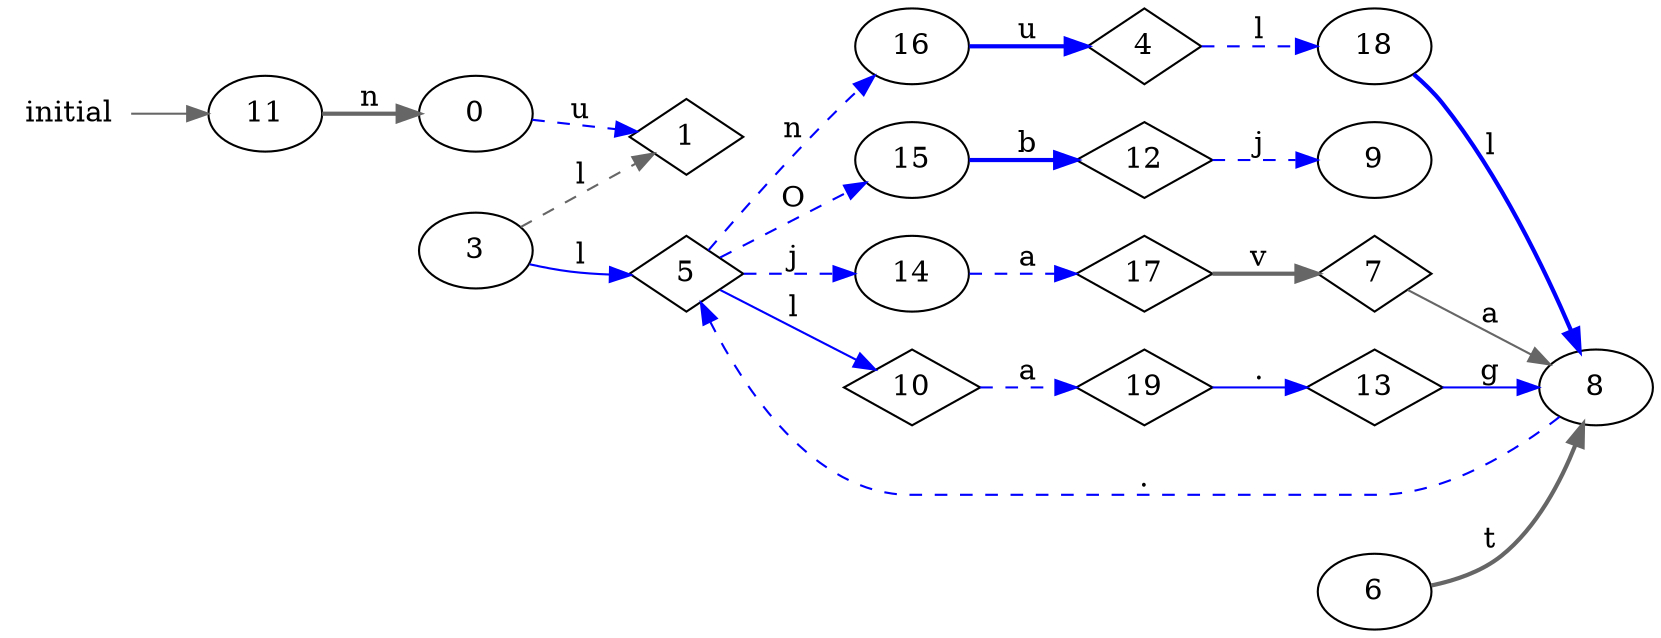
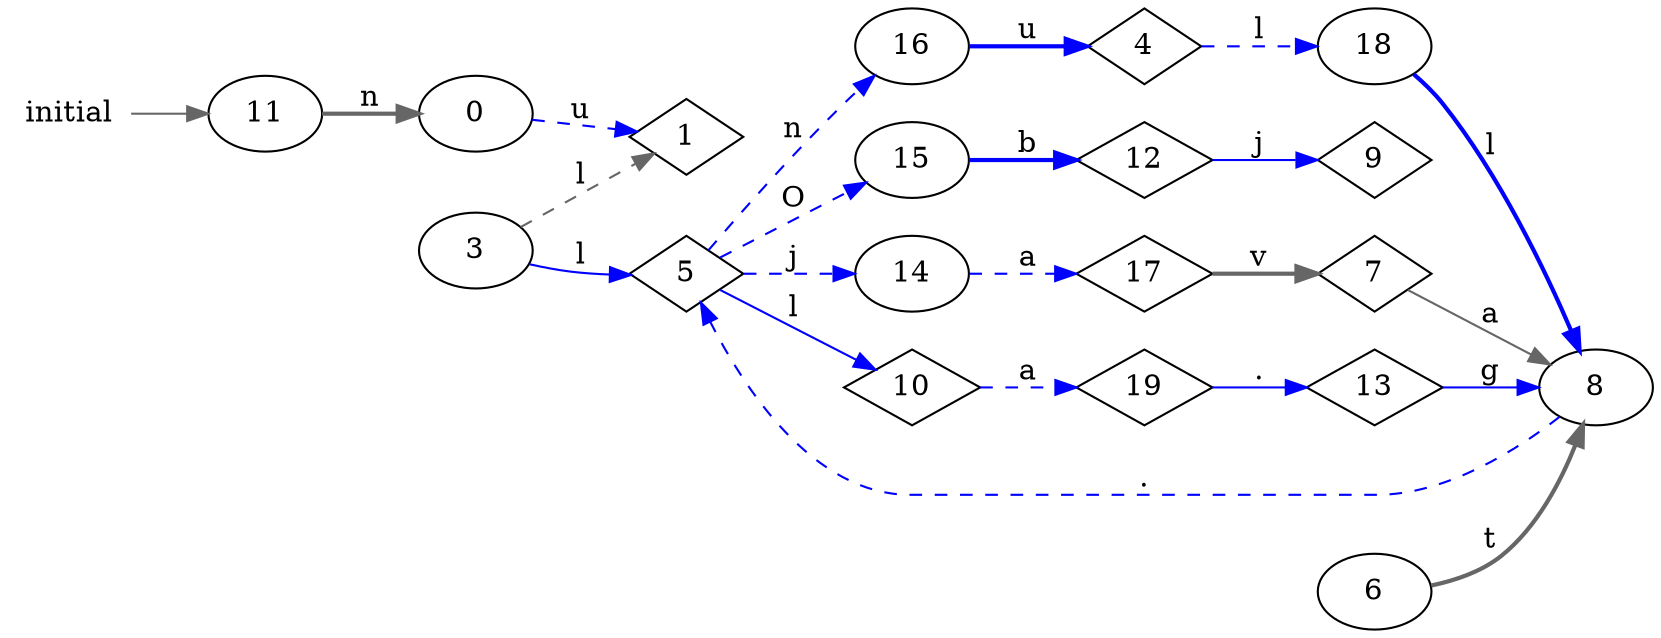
edge "12" -> "9": style dashed -> solid
node "9": shape ellipse -> diamond
